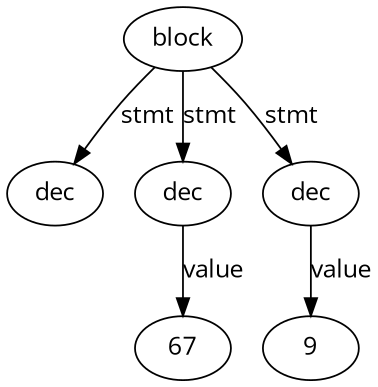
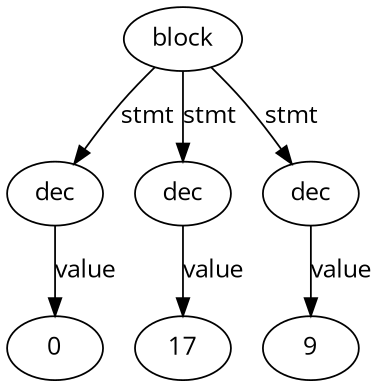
node "0": added
node "67": label "67" -> "17"
